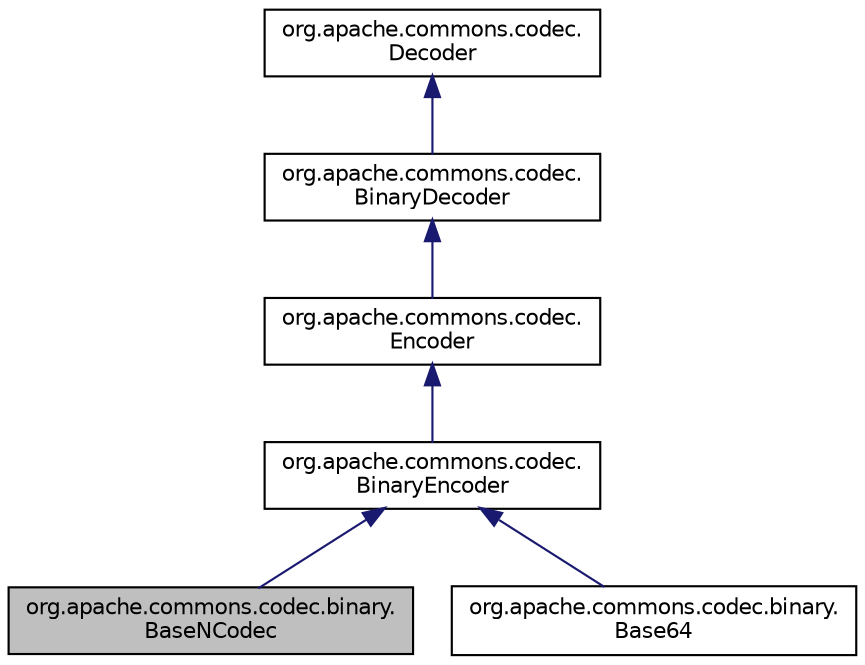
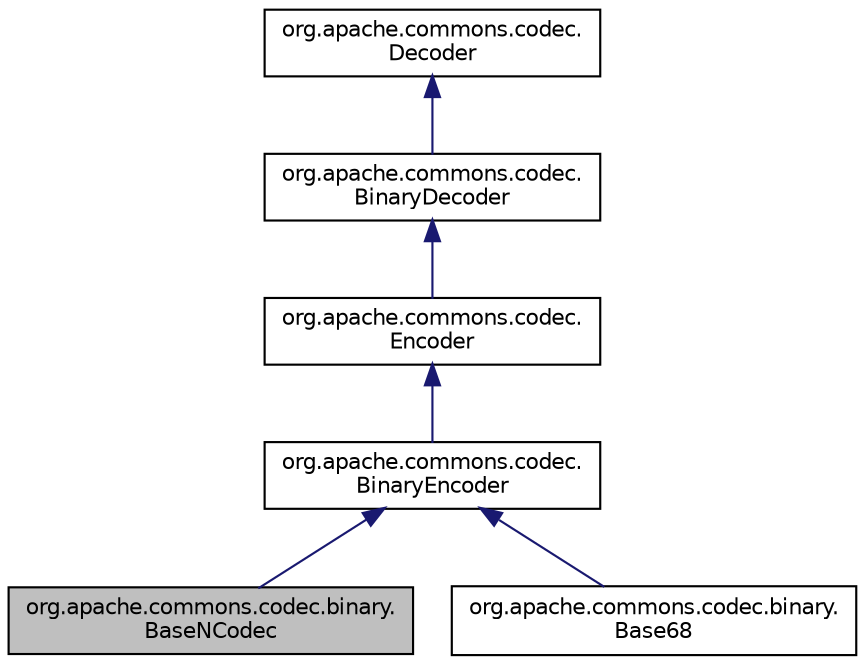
node "org.apache.commons.codec.binary. Base64": label "org.apache.commons.codec.binary. Base64" -> "org.apache.commons.codec.binary. Base68"
